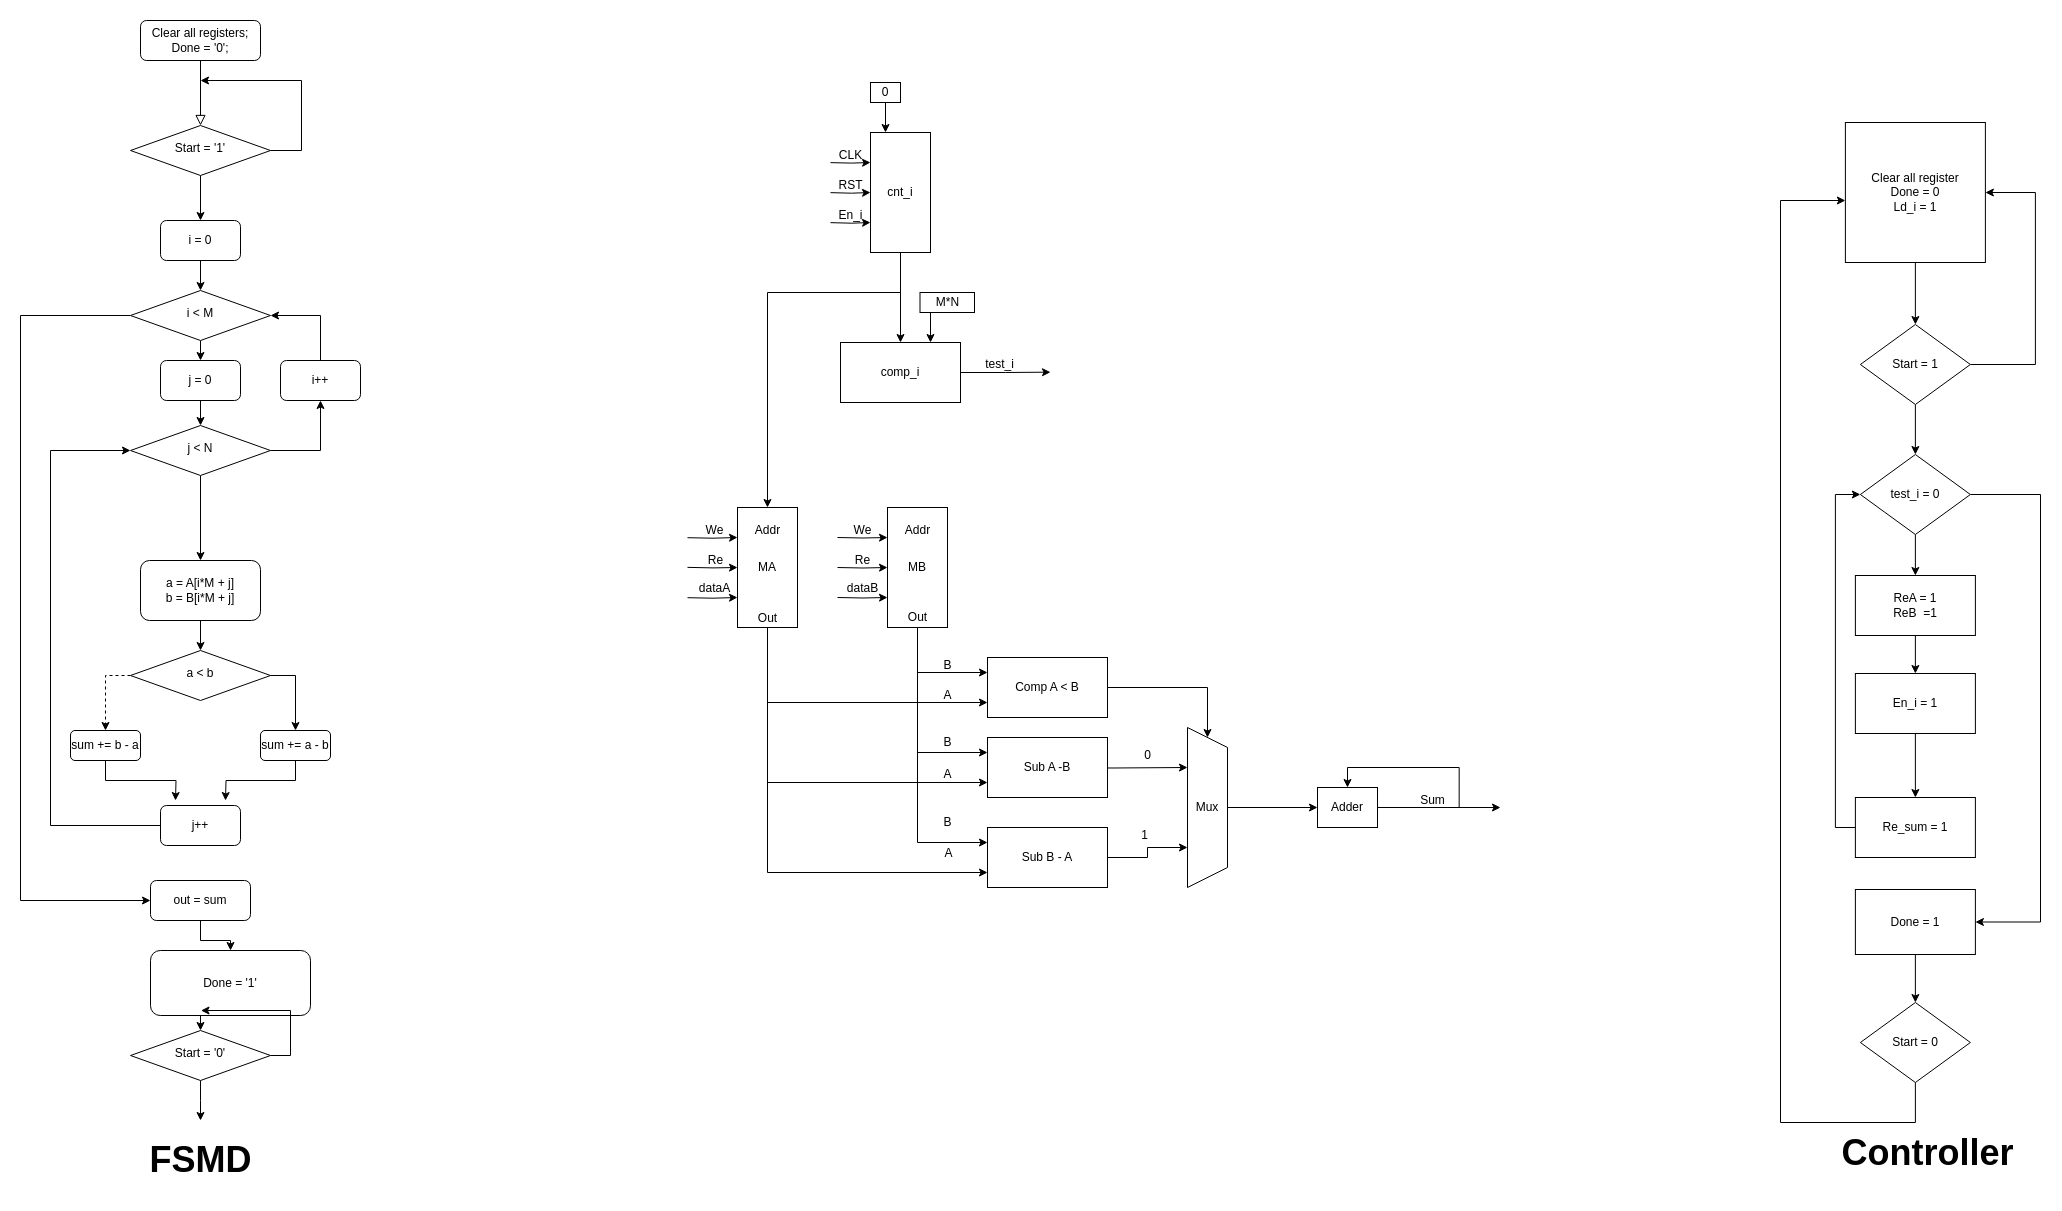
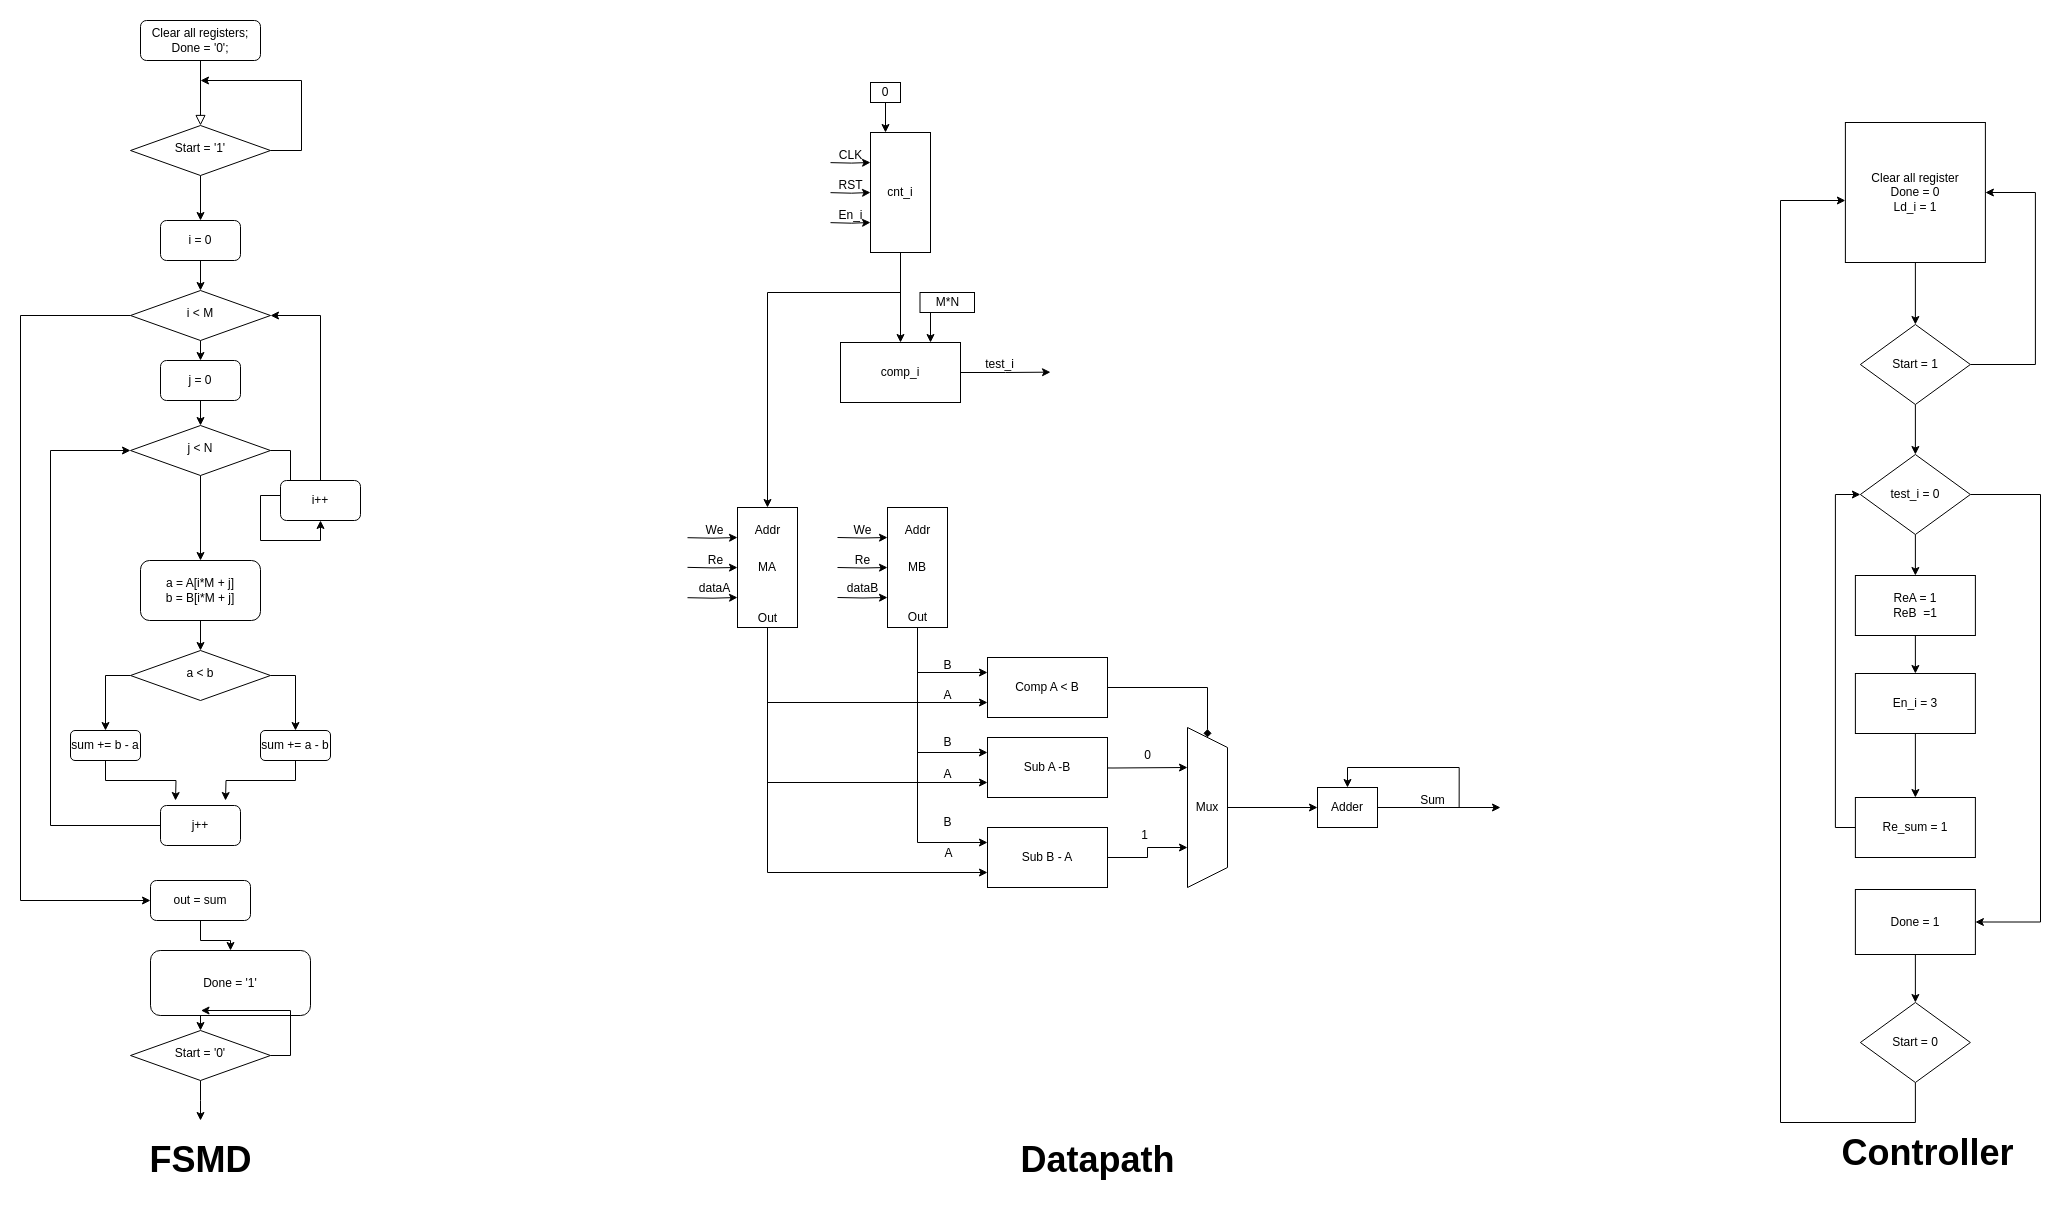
node "i++": moved (321, 381) -> (321, 501)
edge "a < b" -> "sum += b - a": style dashed -> solid
node "En_i = 1": label "En_i = 1" -> "En_i = 3"
edge "Comp A < B" -> "Mux": arrowhead classic -> diamond
node "Datapath": added
